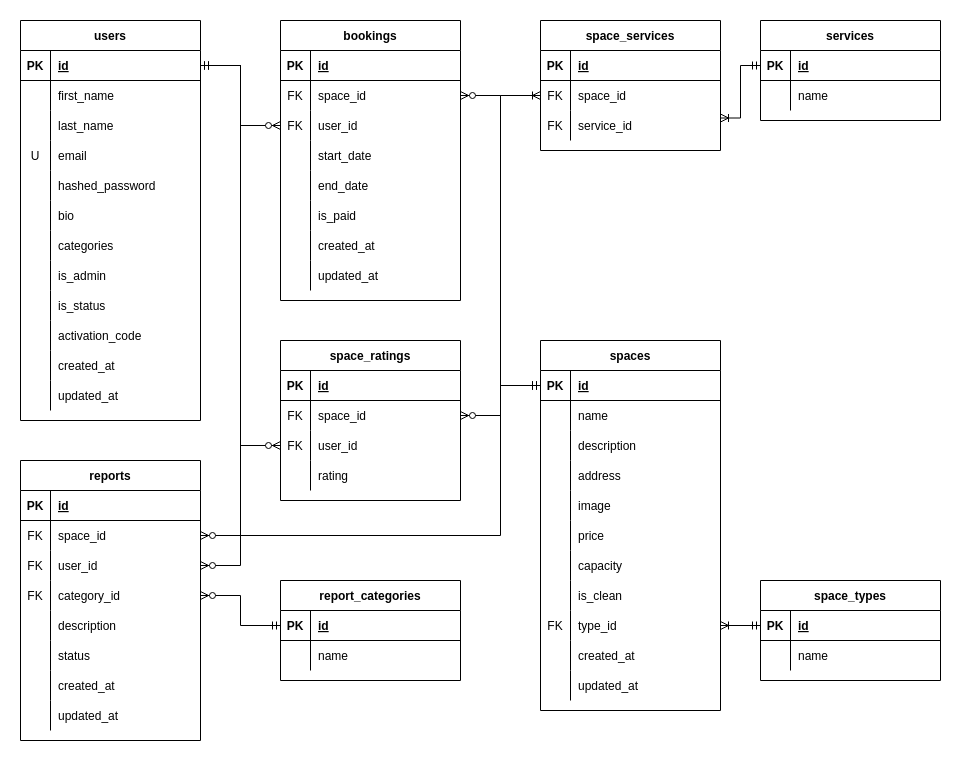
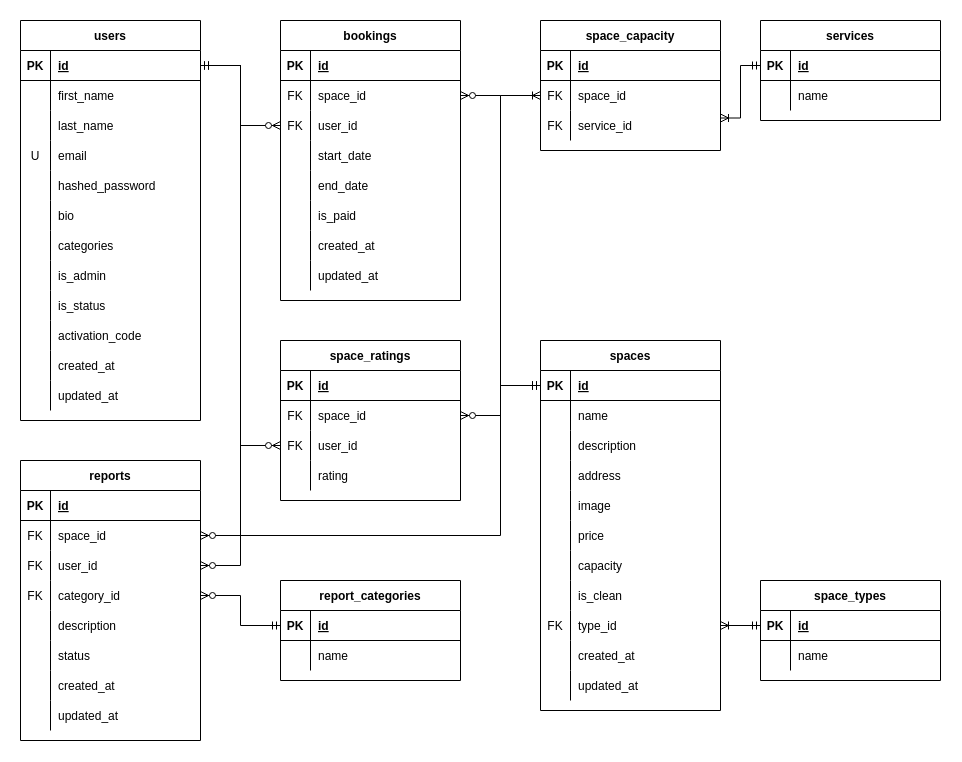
node "space_services": label "space_services" -> "space_capacity"
